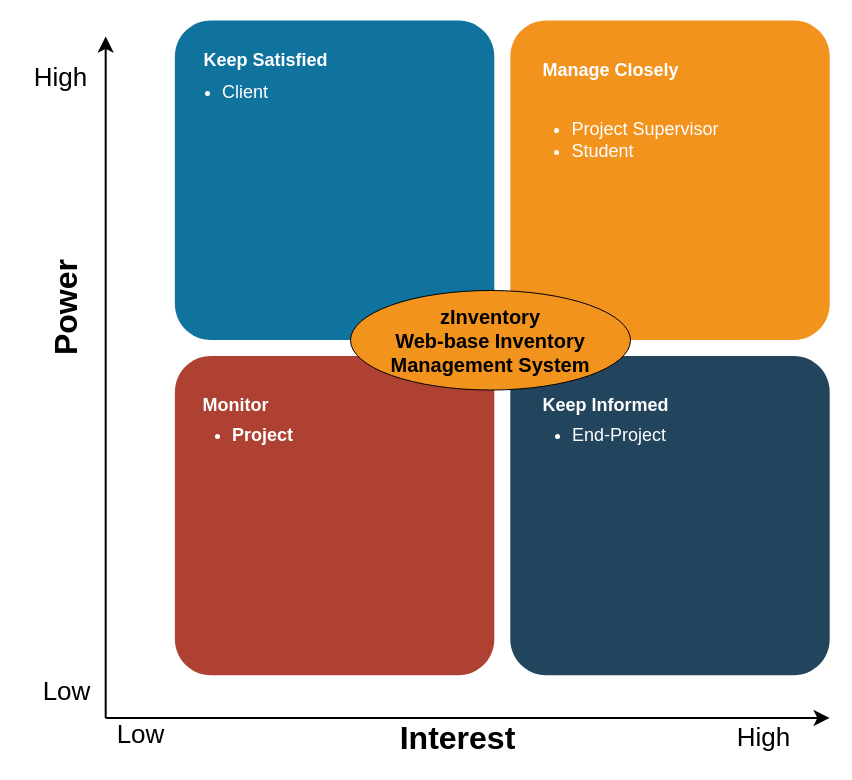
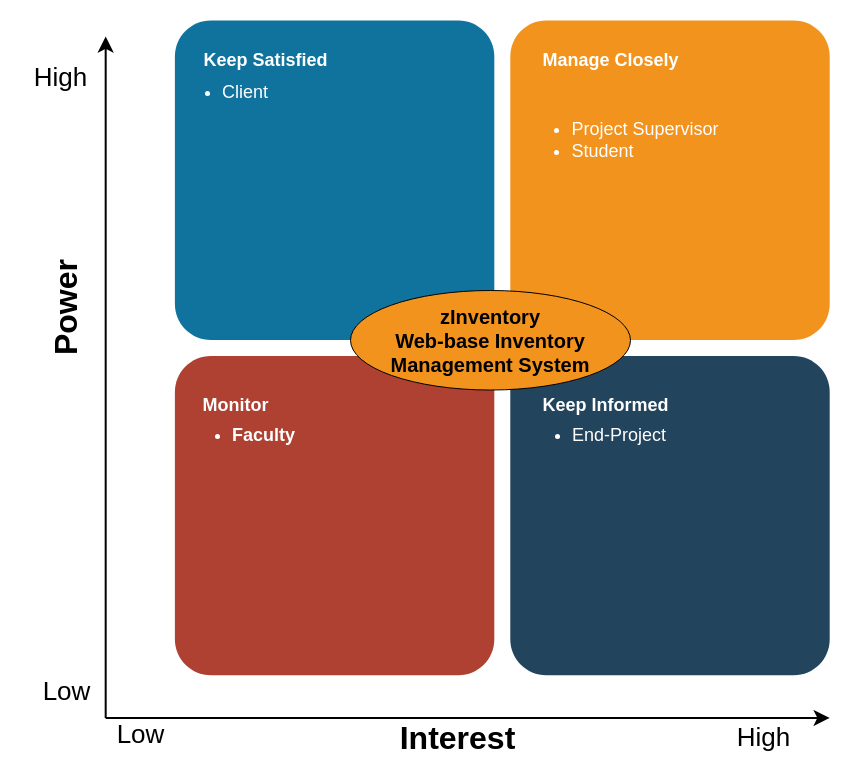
node "Manage Closely": moved (611, 71) -> (611, 61)
node "Project": label "Project" -> "Faculty"
